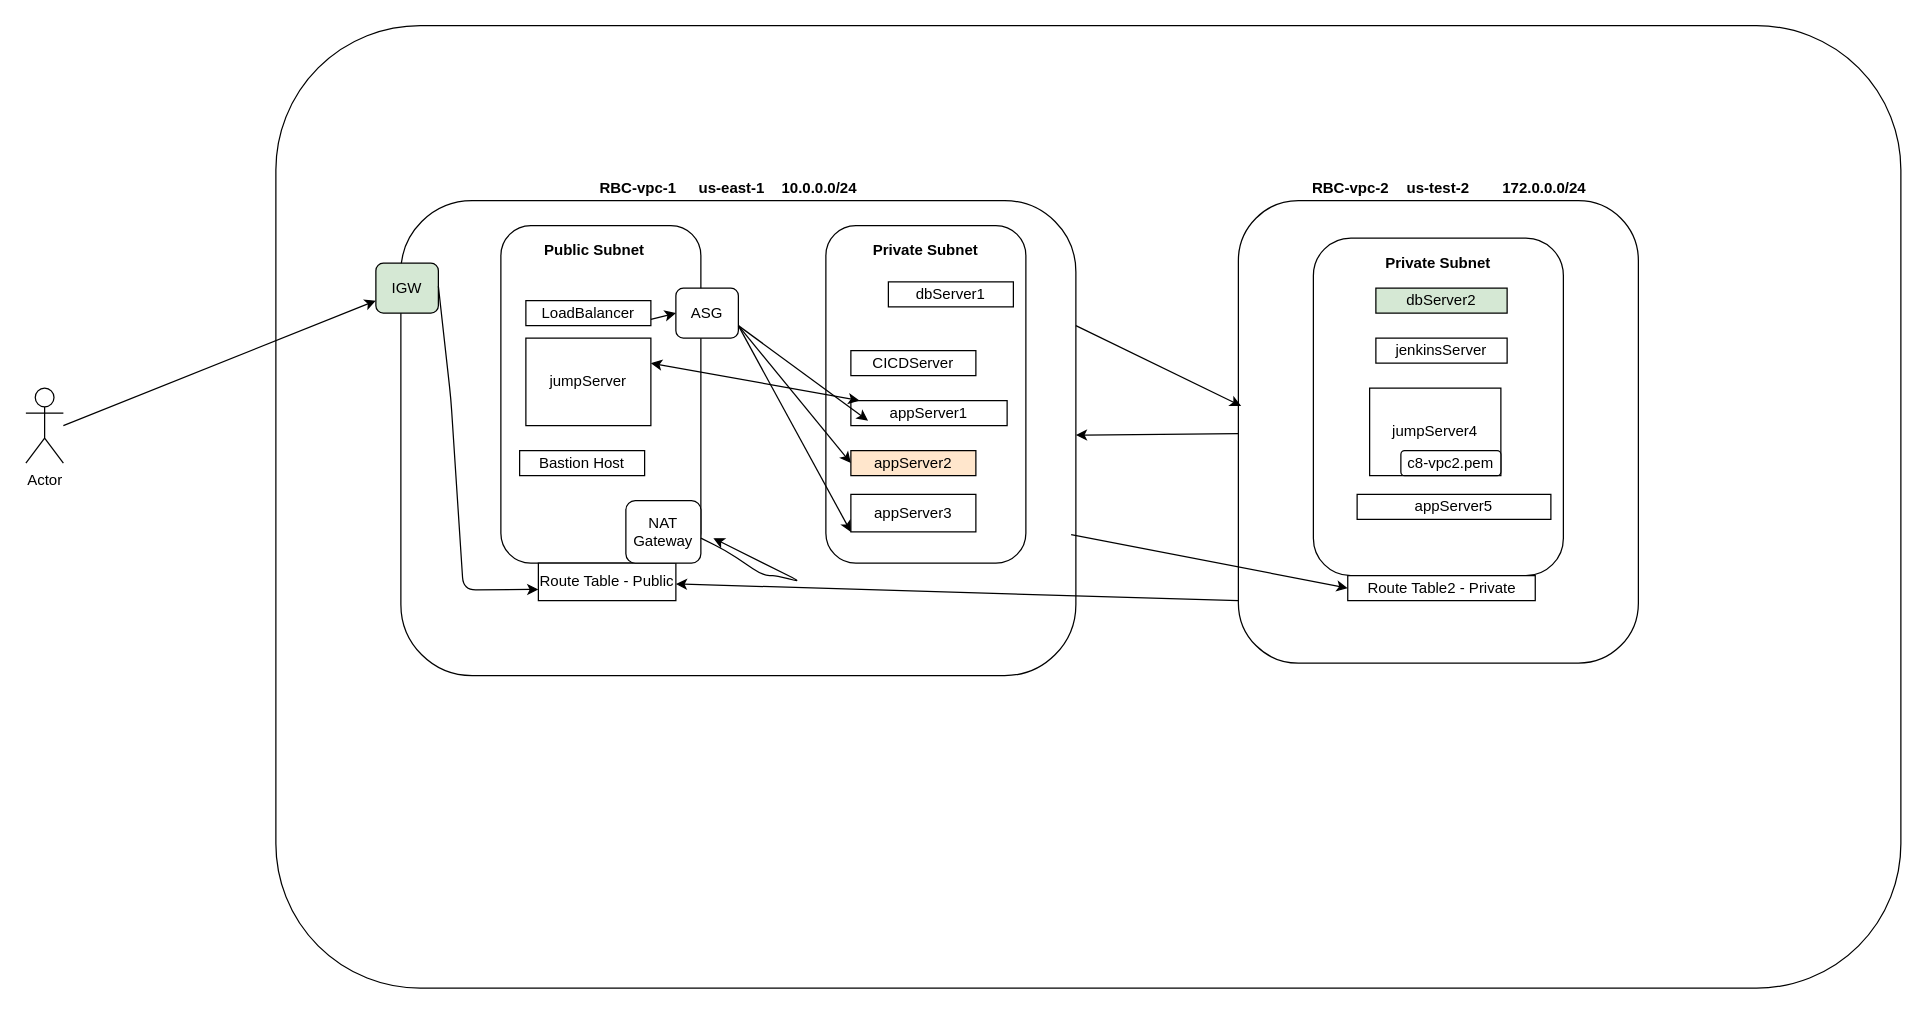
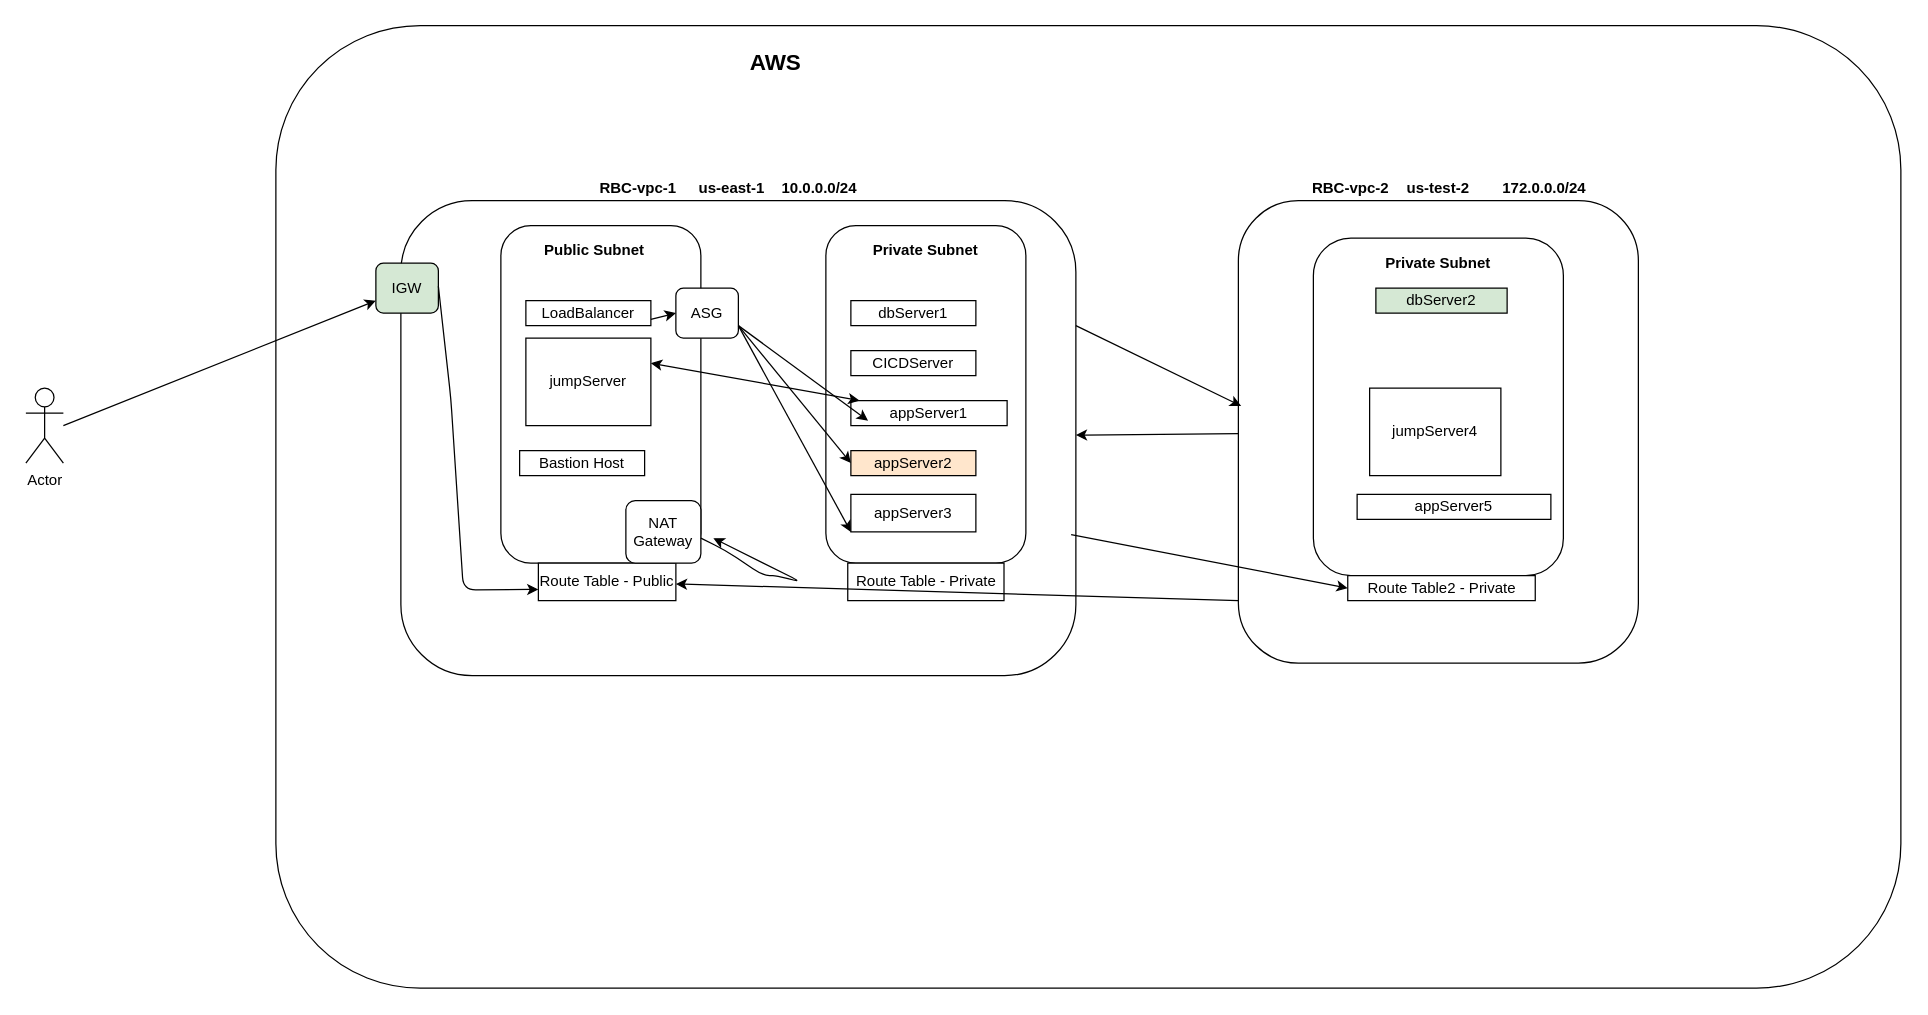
node "AWS": added
node "dbServer1": moved (951, 294) -> (913, 313)
node "jenkinsServer": removed
node "c8-vpc2.pem": removed
node "Route Table - Private": added
